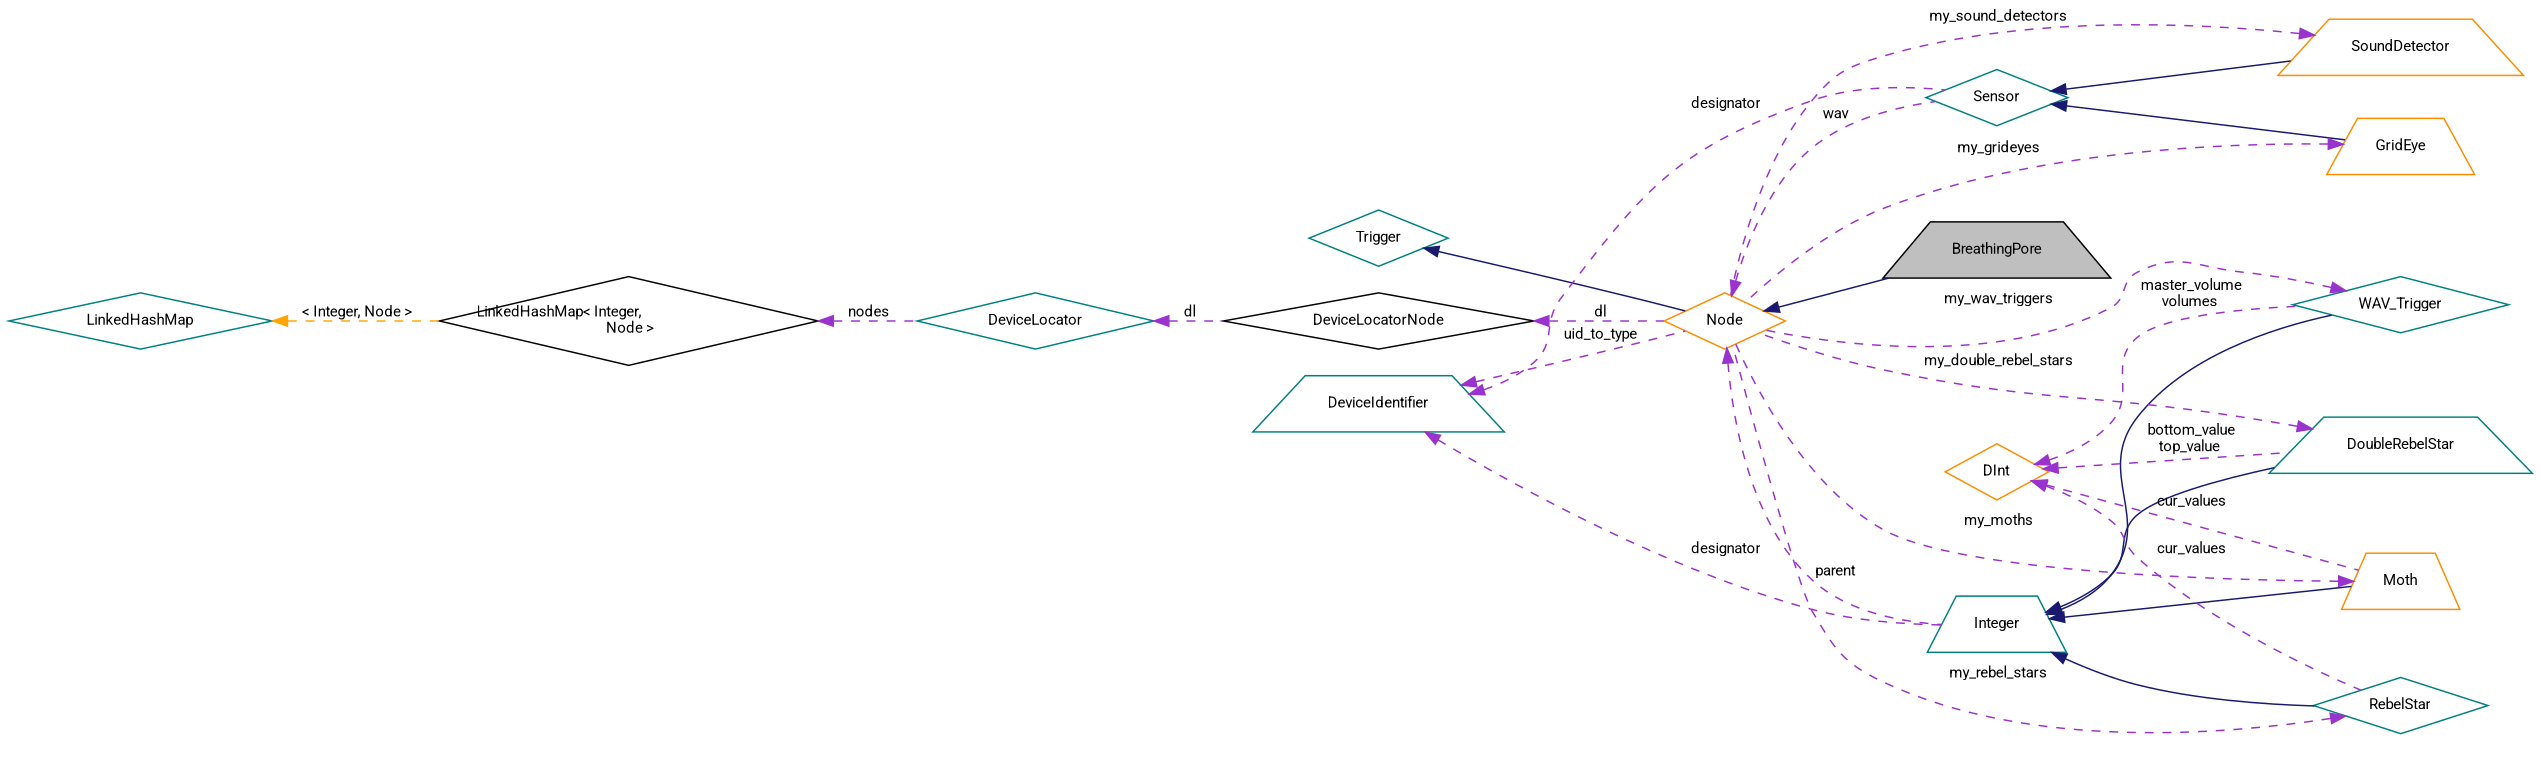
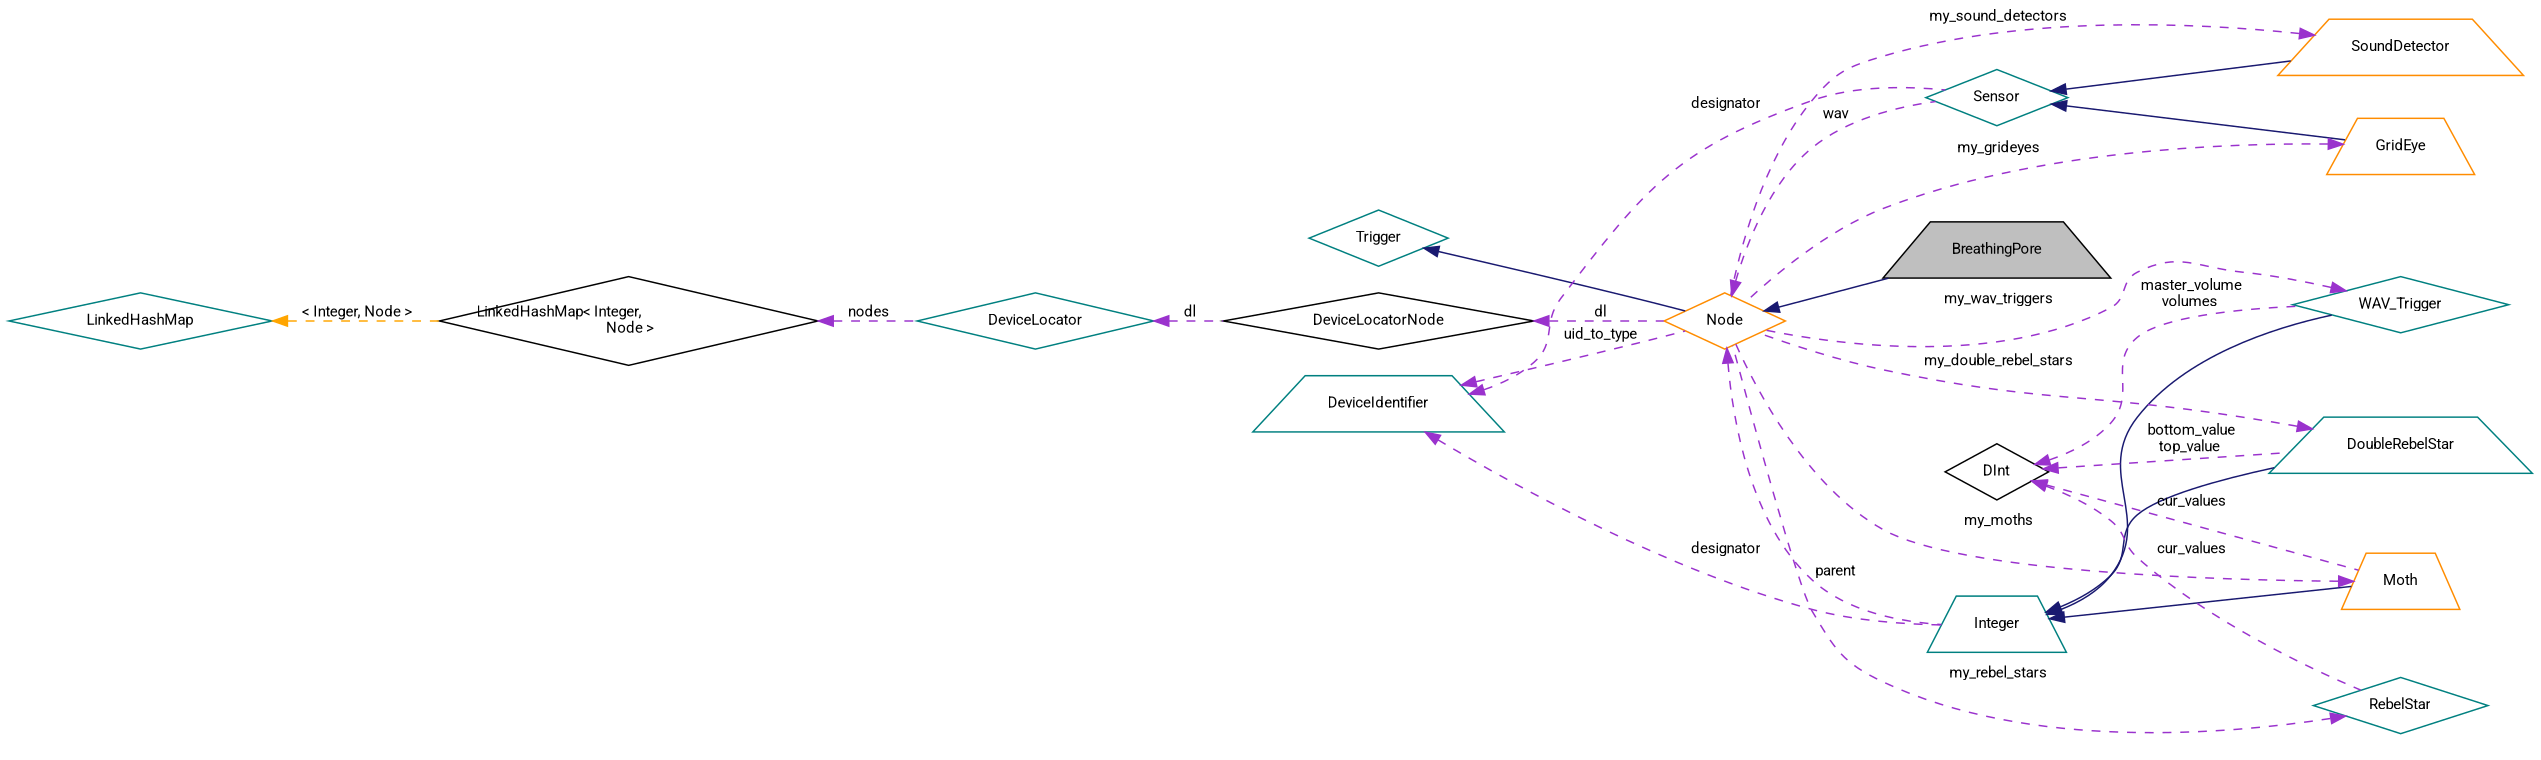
node "DInt": color darkorange -> black
edge "RebelStar" -> "Integer": removed
